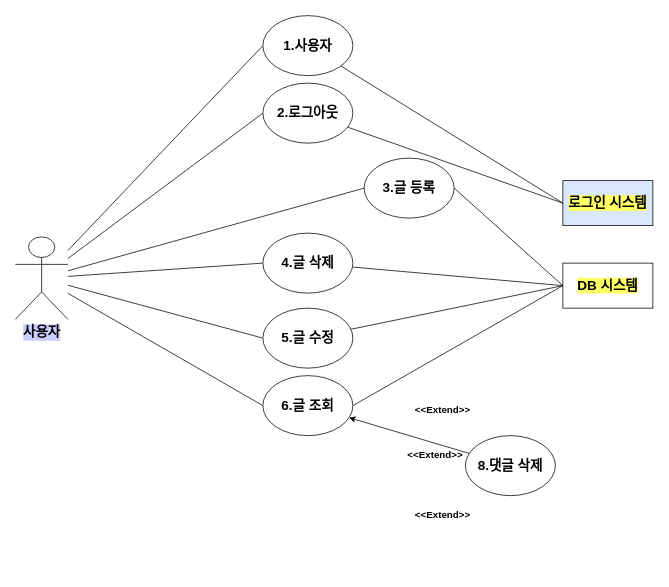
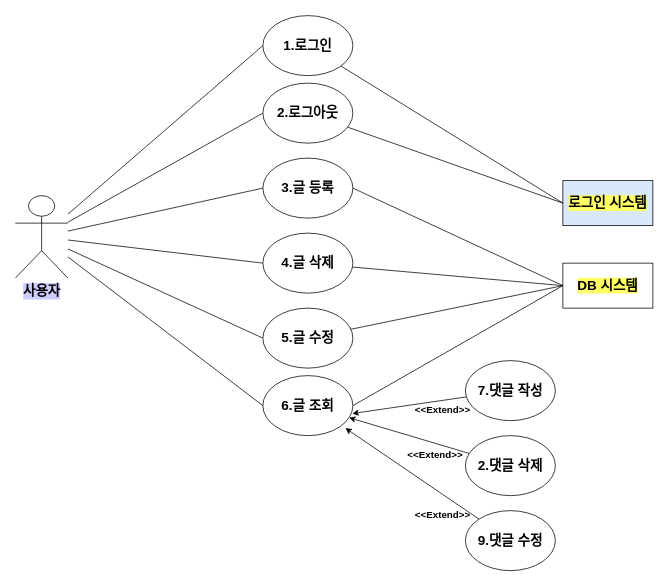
node "1.사용자": label "1.사용자" -> "1.로그인"
node "3.글 등록": moved (409, 188) -> (308, 188)
node "사용자": moved (42, 278) -> (42, 237)
node "7.댓글 작성": added
edge "7.댓글 작성" -> "6.글 조회": added
node "8.댓글 삭제": label "8.댓글 삭제" -> "2.댓글 삭제"
edge "9.댓글 수정" -> "6.글 조회": added
node "9.댓글 수정": added
